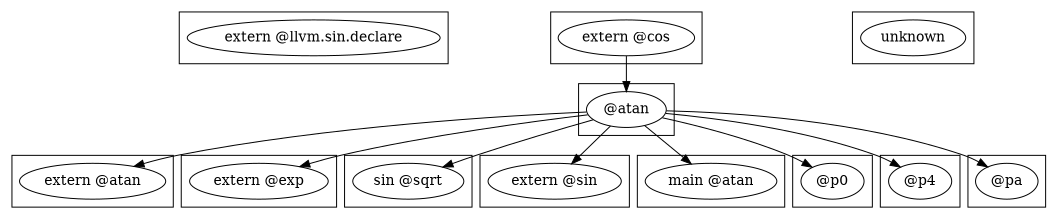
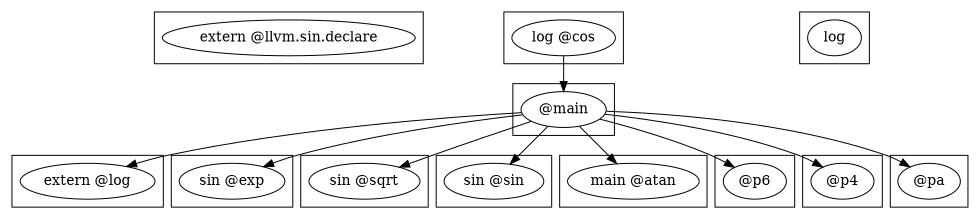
node "extern @cos": label "extern @cos" -> "log @cos"
node "unknown": label "unknown" -> "log"
node "@atan": label "@atan" -> "@main"
node "extern @atan": label "extern @atan" -> "extern @log"
node "extern @exp": label "extern @exp" -> "sin @exp"
node "extern @sin": label "extern @sin" -> "sin @sin"
node "@p0": label "@p0" -> "@p6"
